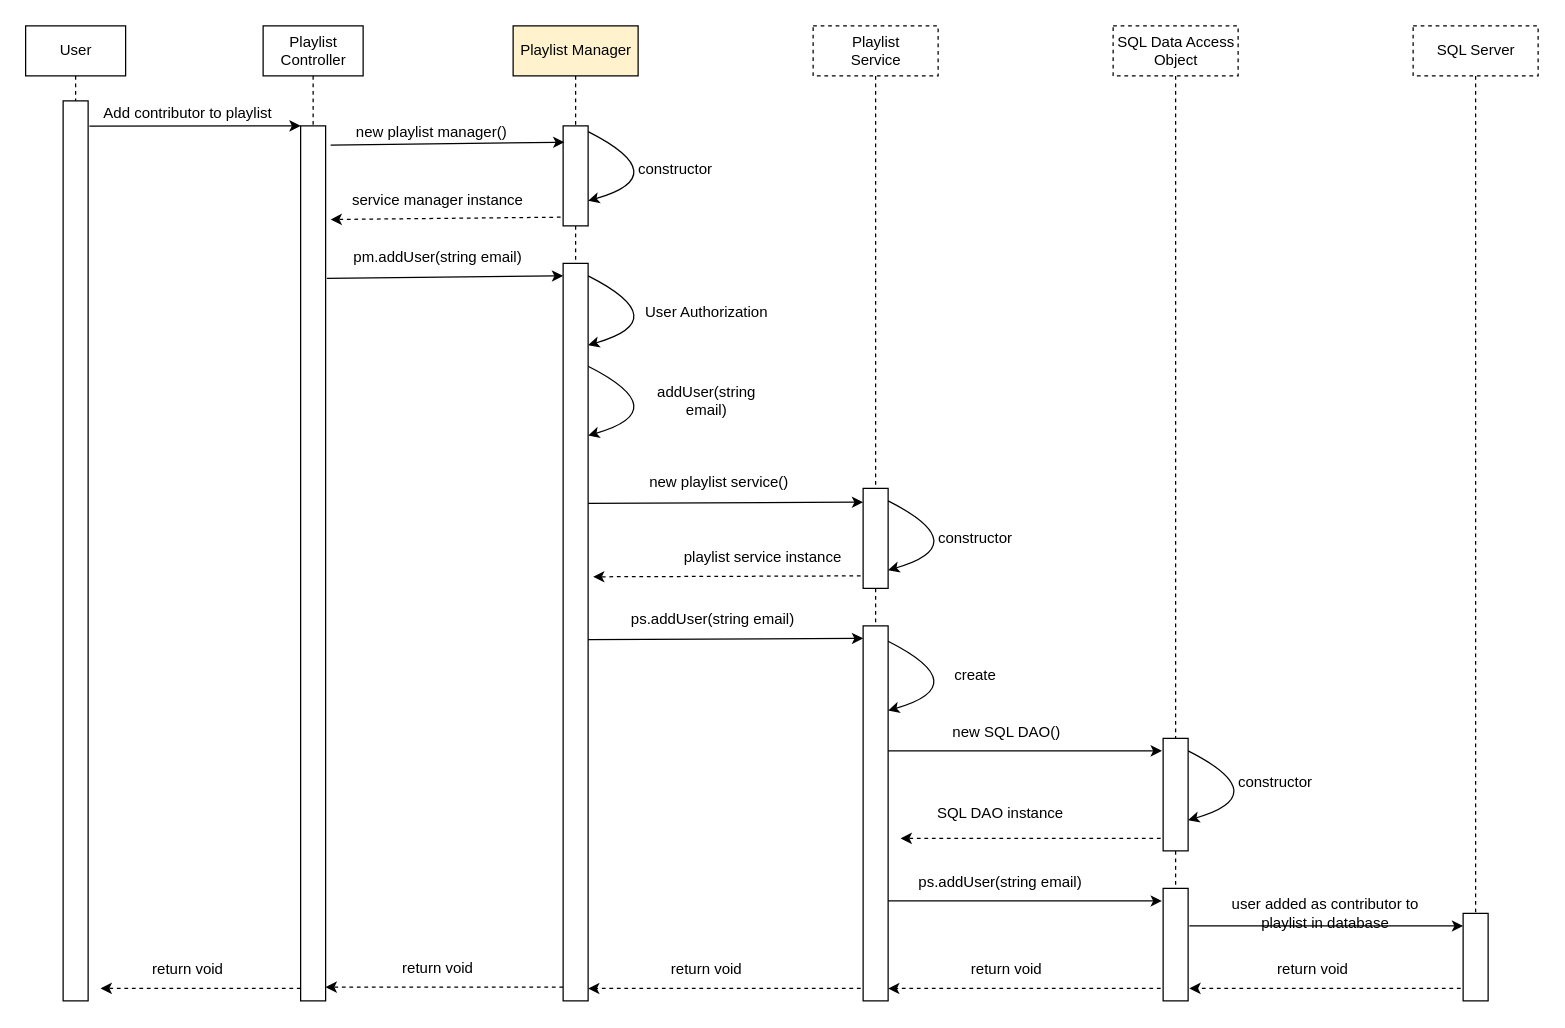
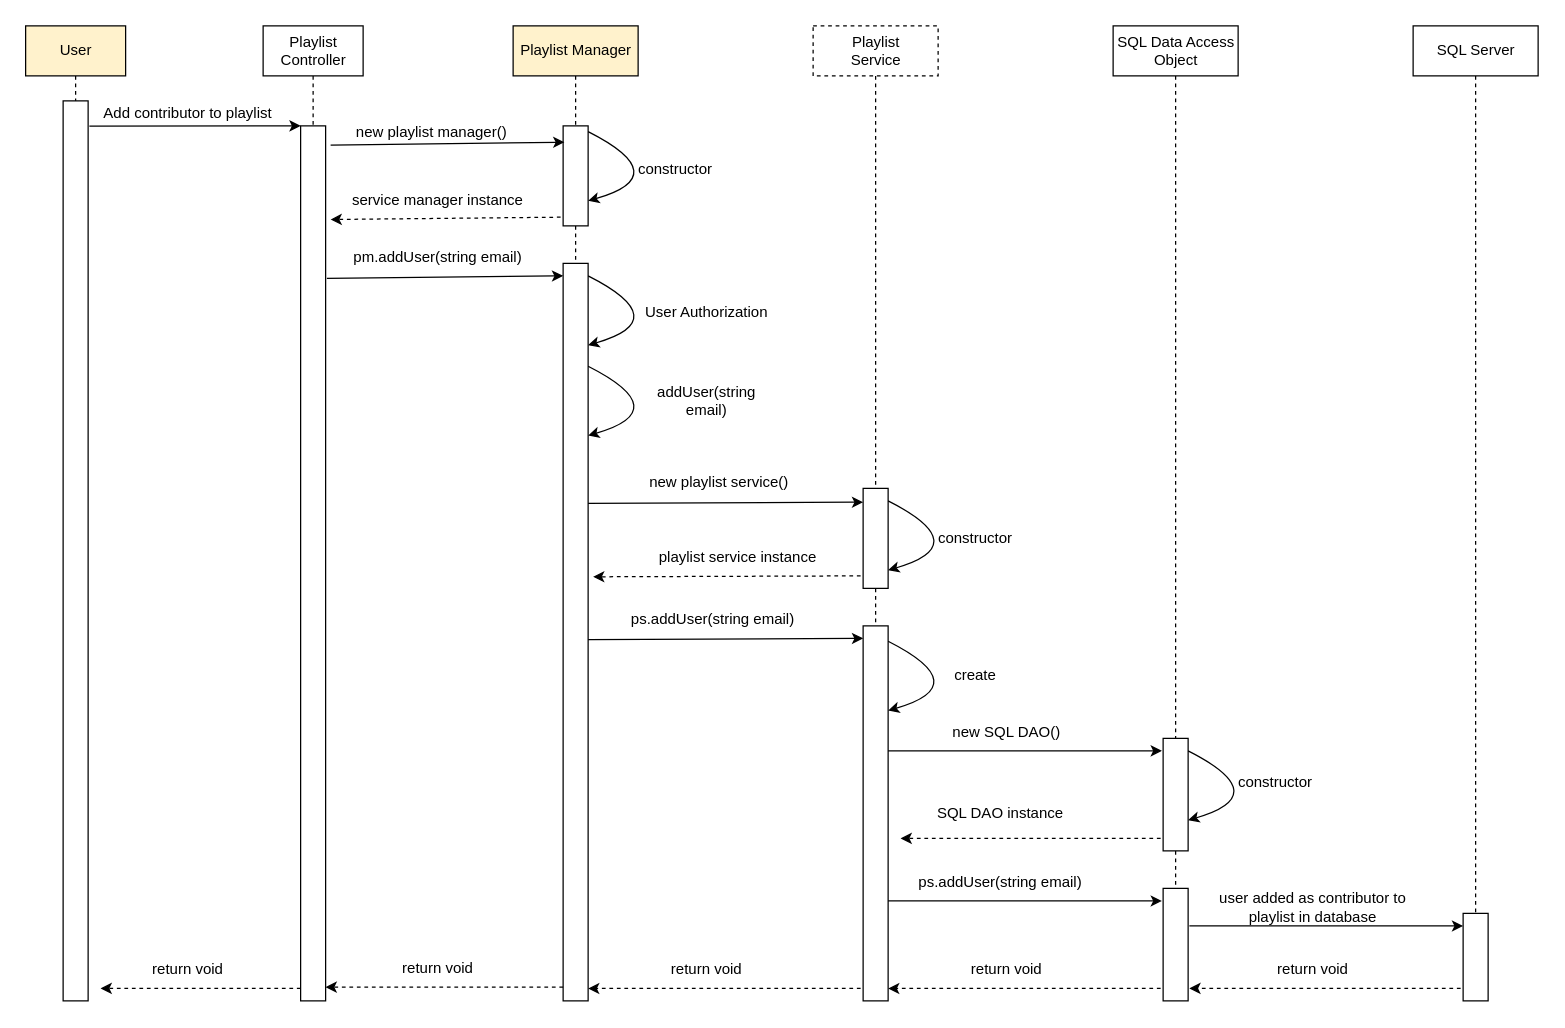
node "User": fillcolor #ffffff -> #fff2cc
node "SQL Data Access Object": style dashed -> solid
node "SQL Server": style dashed -> solid
node "playlist service instance": moved (763, 557) -> (738, 557)
node "user added as contributor to playlist in database": moved (1326, 913) -> (1313, 907)
